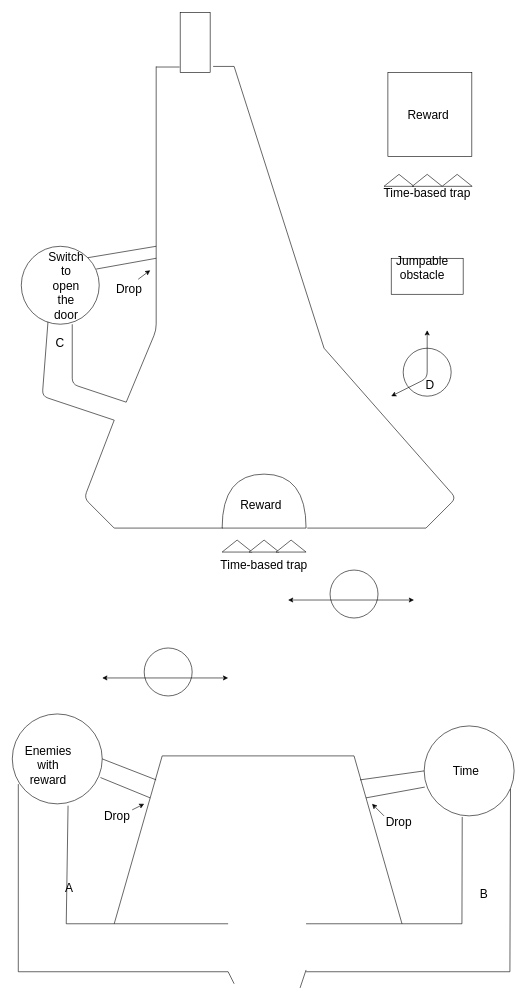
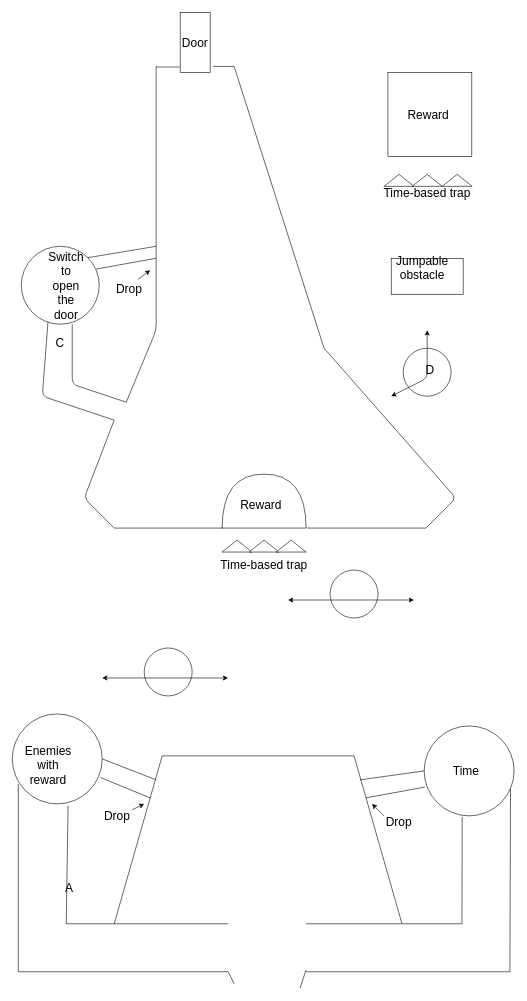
node "Door": added
node "D": moved (431, 384) -> (431, 369)
node "B": removed
